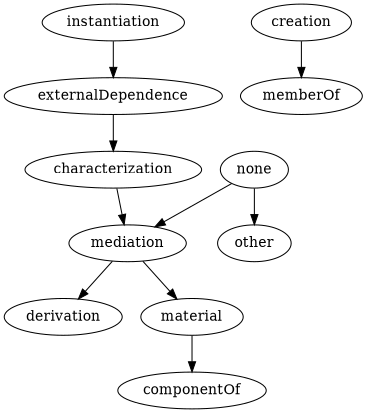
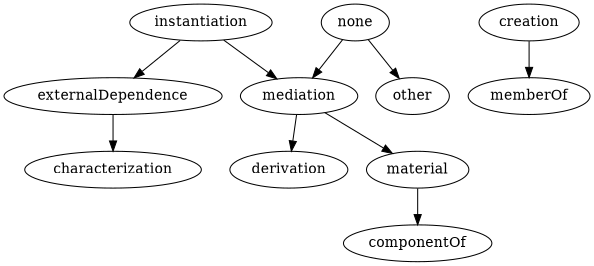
edge "characterization" -> "mediation": now "instantiation" -> "mediation"
